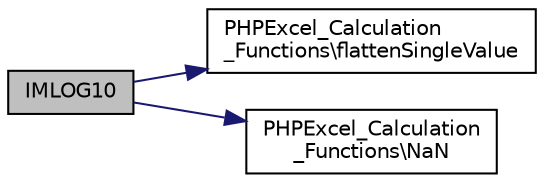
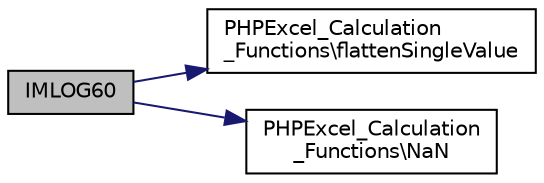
node "IMLOG10": label "IMLOG10" -> "IMLOG60"
